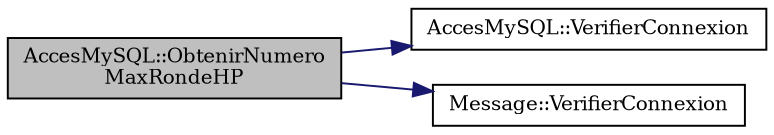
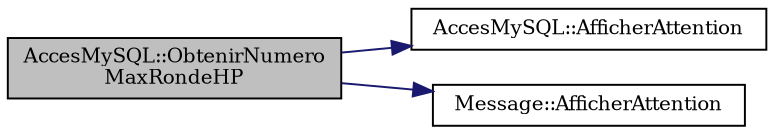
node "AccesMySQL::VerifierConnexion": label "AccesMySQL::VerifierConnexion" -> "AccesMySQL::AfficherAttention"
node "Message::VerifierConnexion": label "Message::VerifierConnexion" -> "Message::AfficherAttention"
